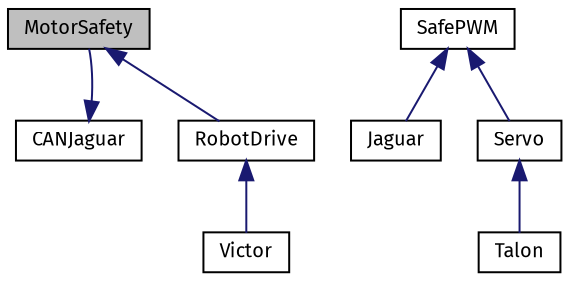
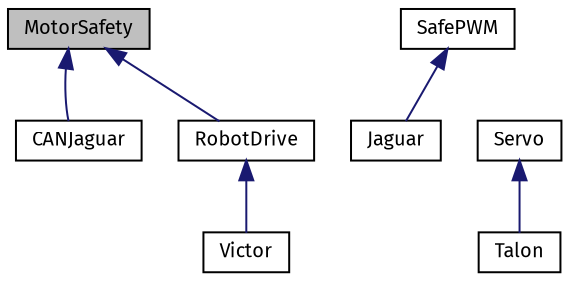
edge "MotorSafety" -> "CANJaguar": reversed
edge "Servo" -> "SafePWM": removed
